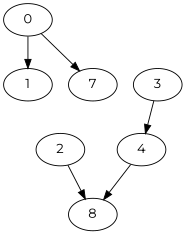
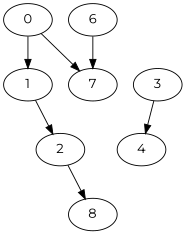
node "6": added
edge "1" -> "2": added
edge "4" -> "8": removed
